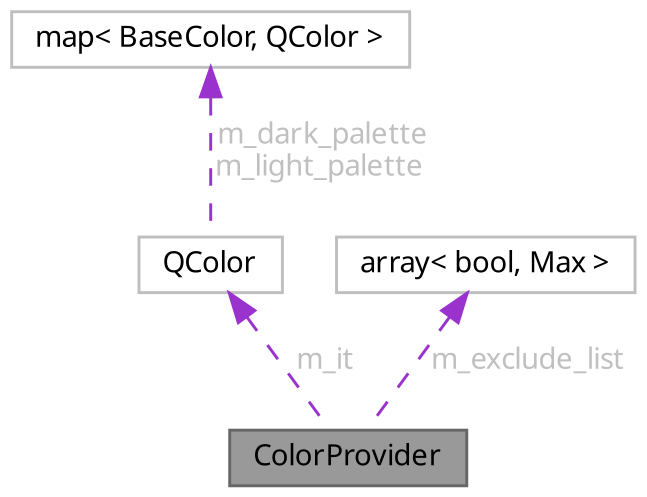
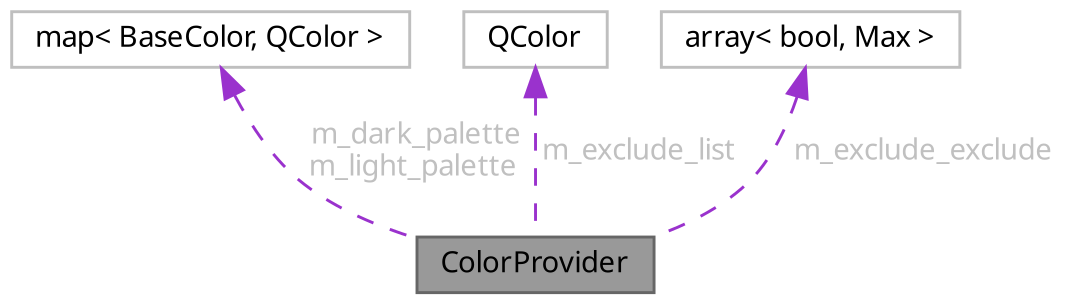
edge "QColor" -> "map< BaseColor, QColor >": now "ColorProvider" -> "map< BaseColor, QColor >"
edge "ColorProvider" -> "QColor": label " m_it" -> " m_exclude_list"
edge "ColorProvider" -> "array< bool, Max >": label " m_exclude_list" -> " m_exclude_exclude"
